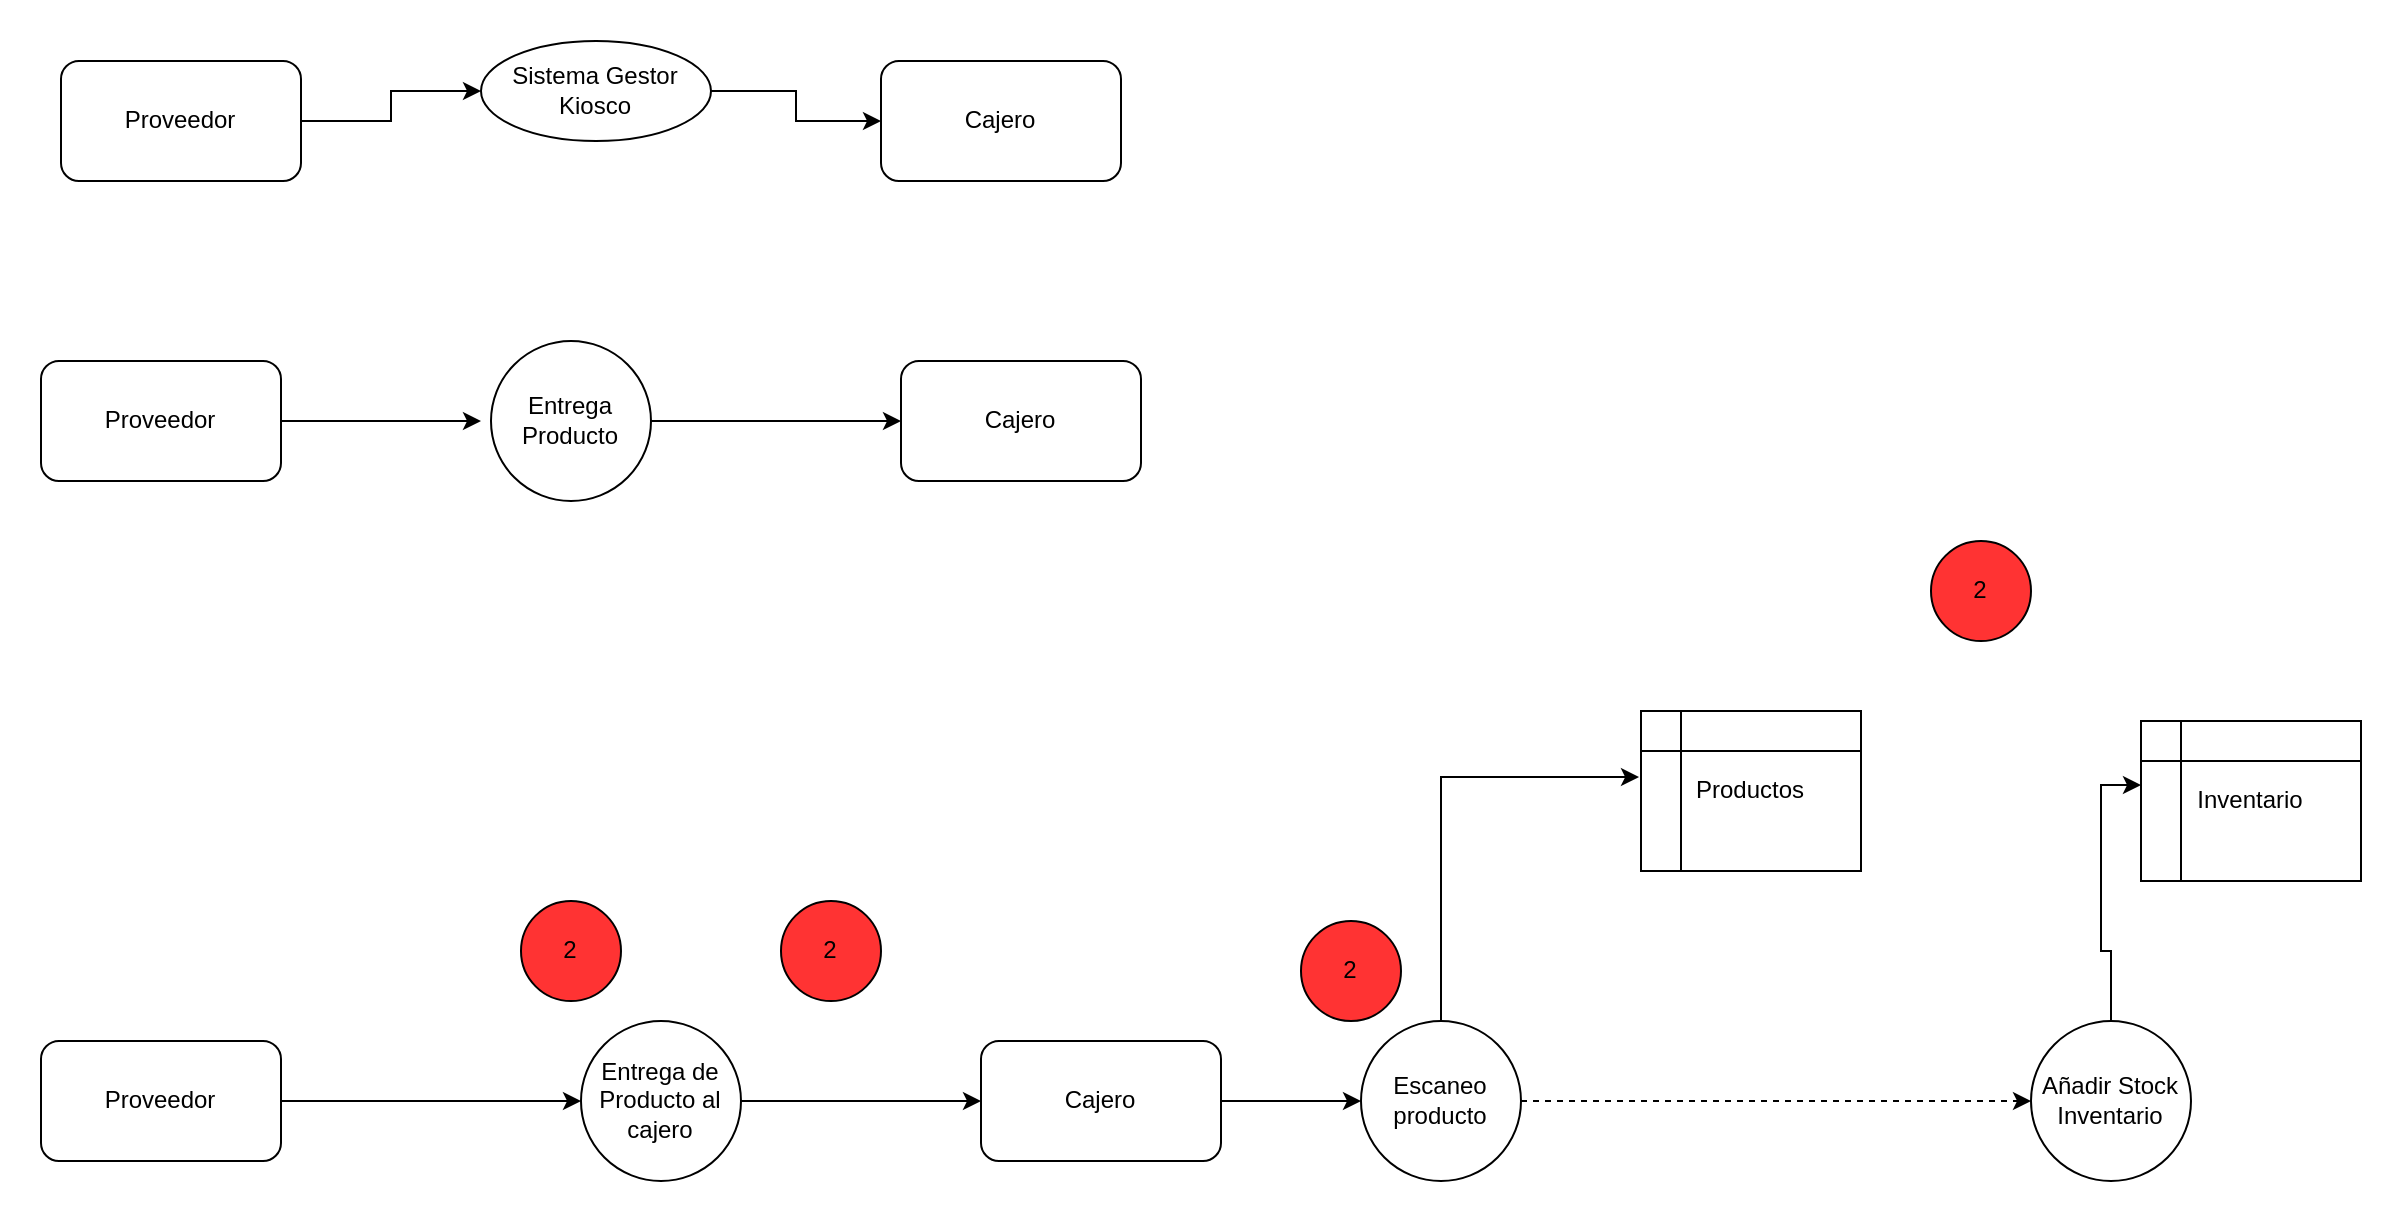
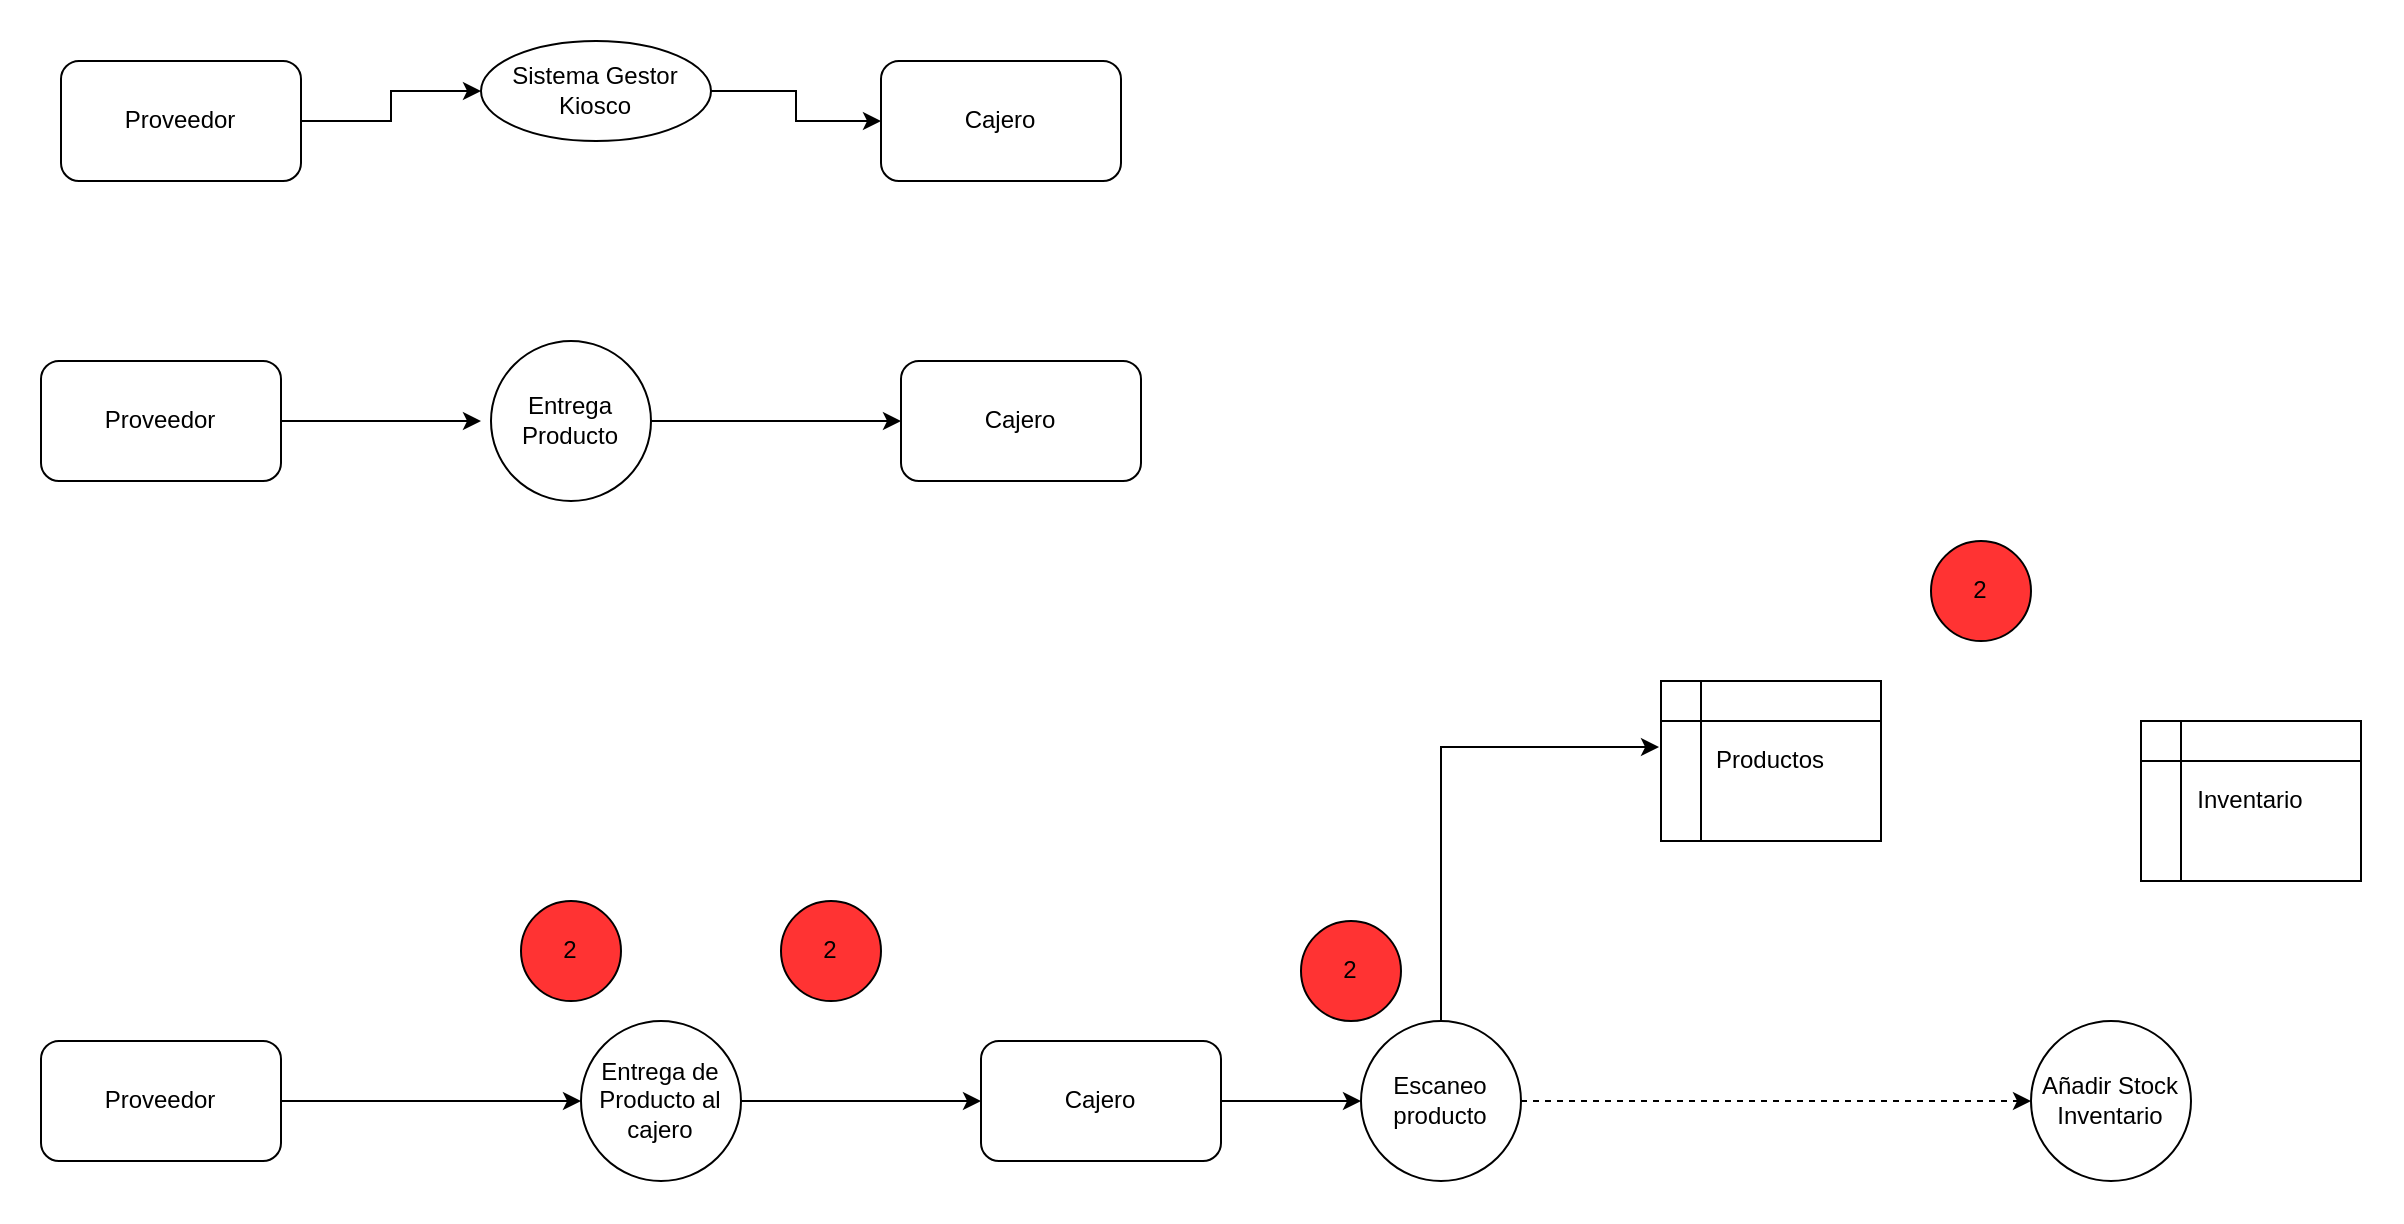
node "Productos": moved (1751, 791) -> (1771, 761)
edge "Añadir Stock Inventario" -> "Inventario": removed
